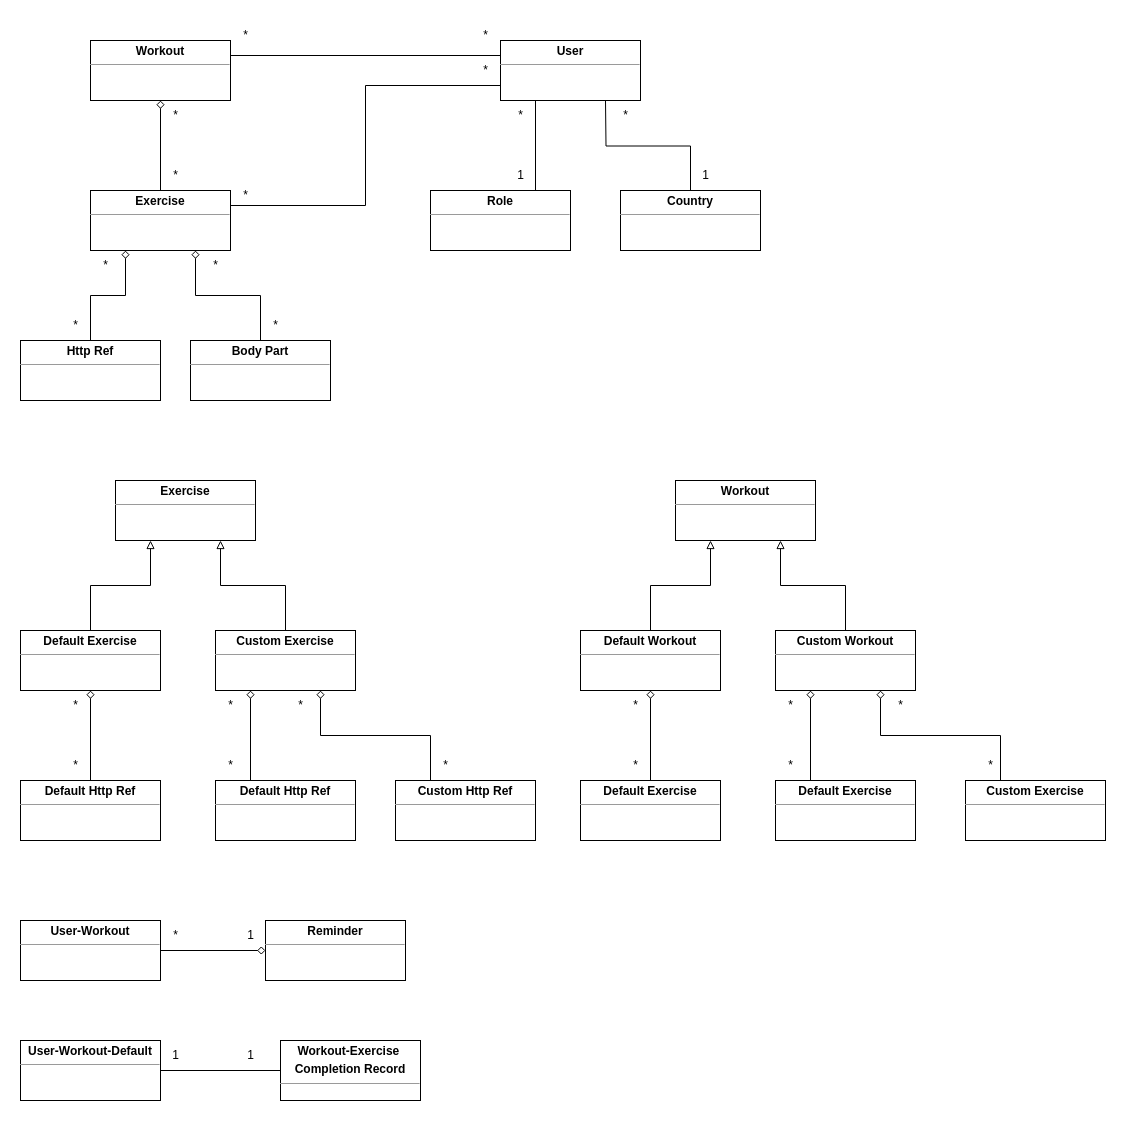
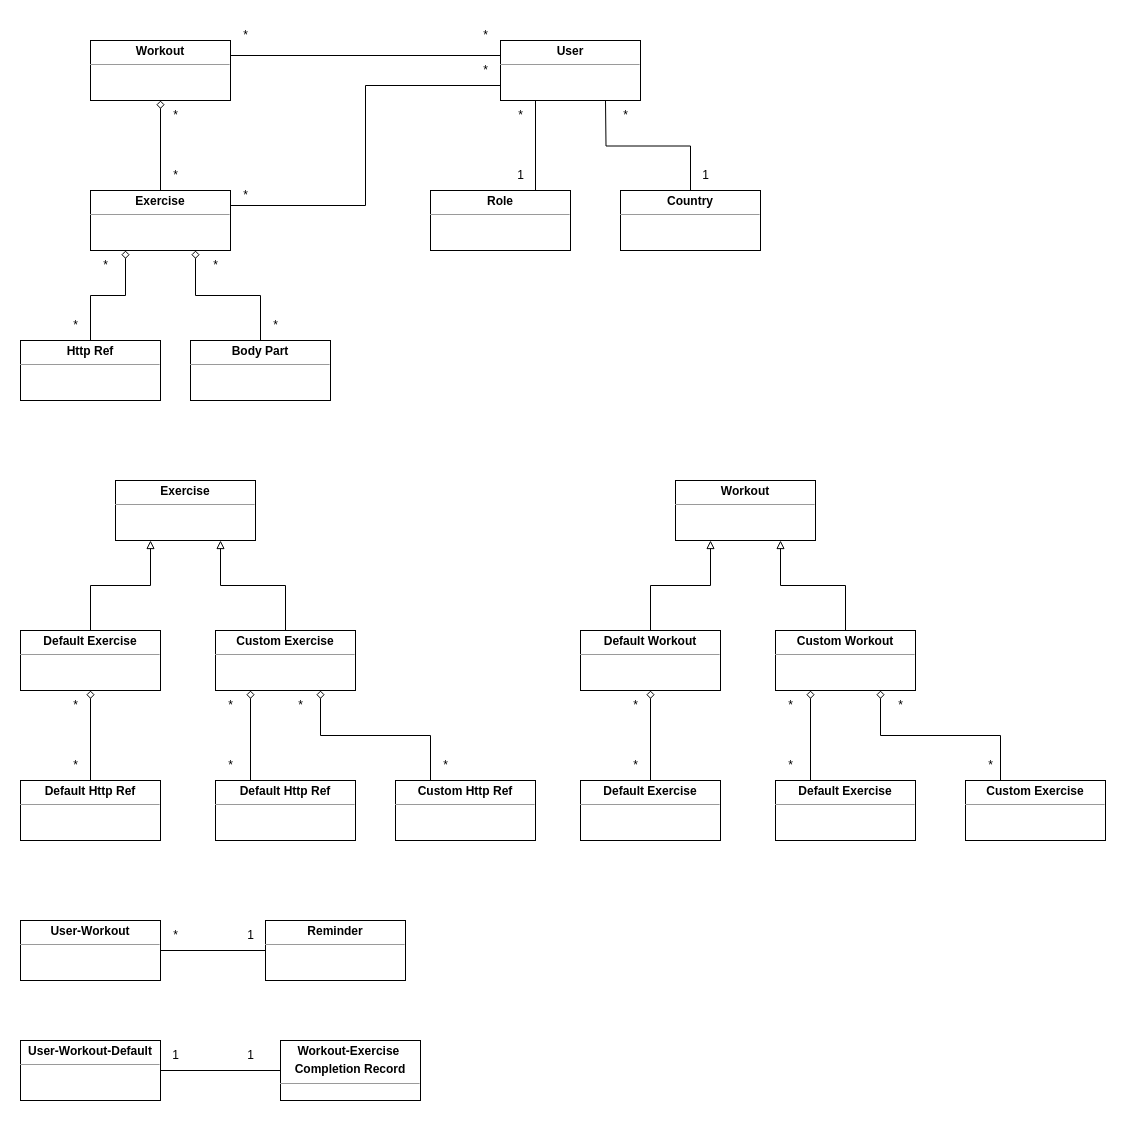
edge "User-Workout" -> "Reminder": arrowhead diamond -> none
